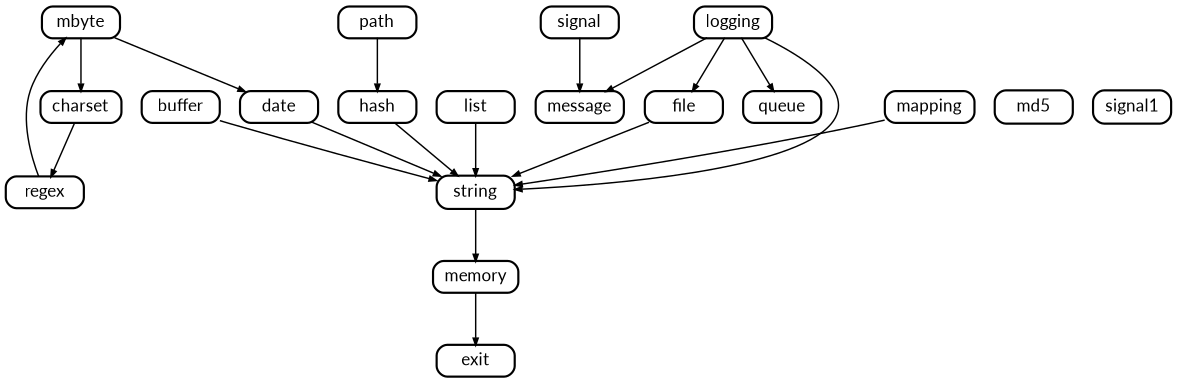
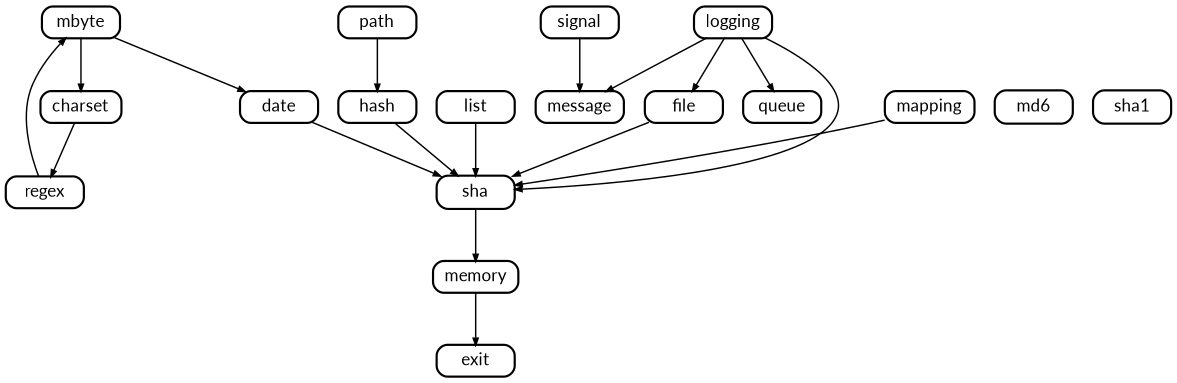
node "buffer": removed
node "md5": label "md5" -> "md6"
node "signal1": label "signal1" -> "sha1"
node "string": label "string" -> "sha"
